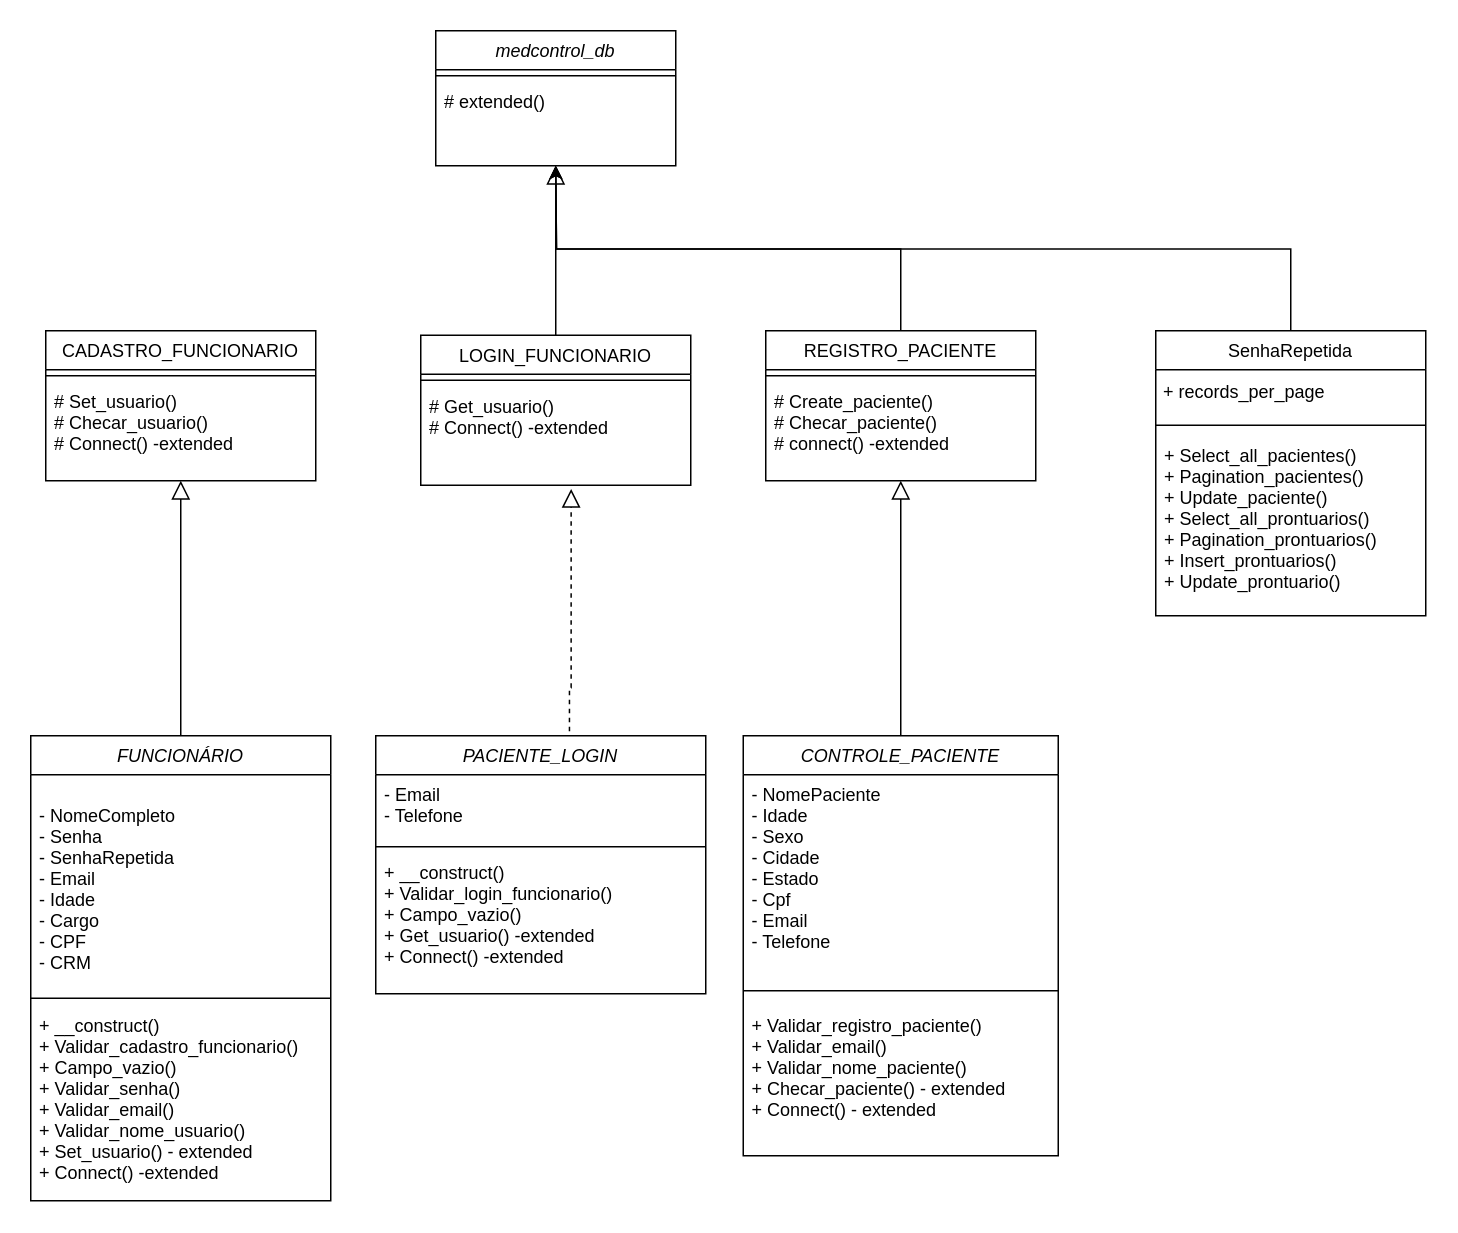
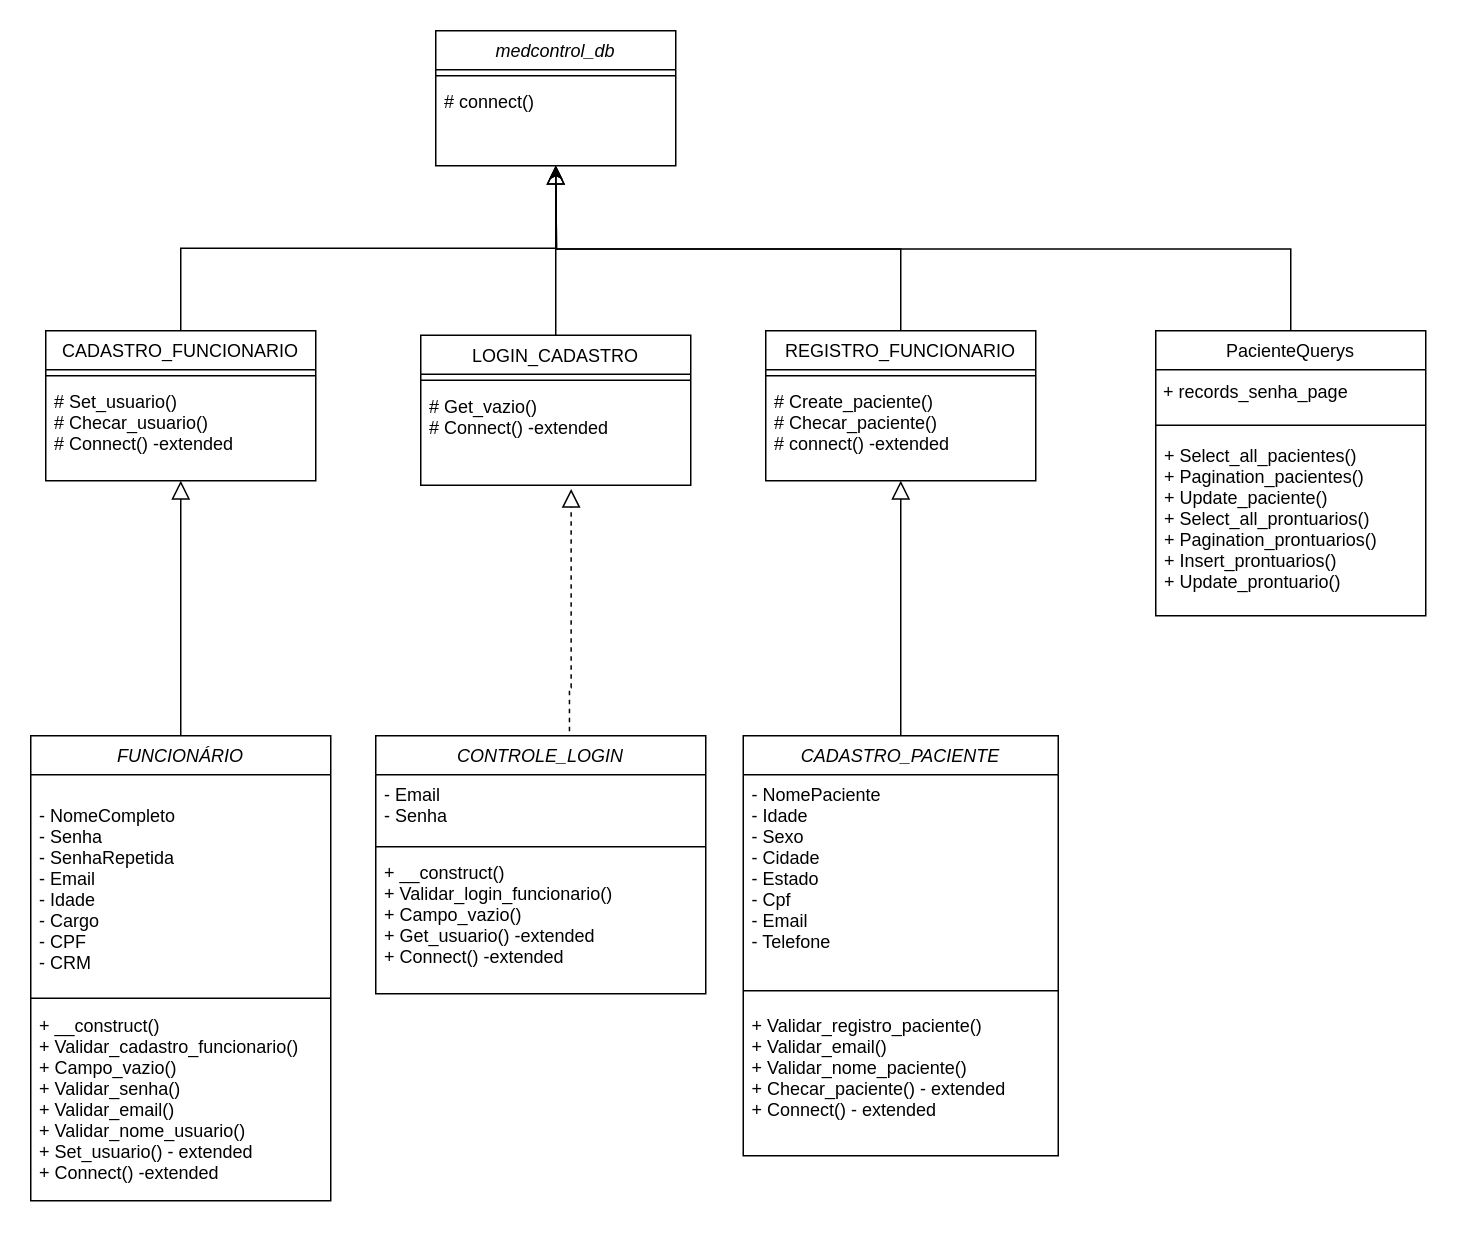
node "# extended()": label "# extended()" -> "# connect()"
edge "CADASTRO_FUNCIONARIO" -> "medcontrol_db": added
node "REGISTRO_PACIENTE": label "REGISTRO_PACIENTE" -> "REGISTRO_FUNCIONARIO"
node "SenhaRepetida": label "SenhaRepetida" -> "PacienteQuerys"
node "LOGIN_FUNCIONARIO": label "LOGIN_FUNCIONARIO" -> "LOGIN_CADASTRO"
node "+ records_per_page": label "+ records_per_page" -> "+ records_senha_page"
node "# Get_usuario() # Connect() -extended": label "# Get_usuario() # Connect() -extended" -> "# Get_vazio() # Connect() -extended"
node "PACIENTE_LOGIN": label "PACIENTE_LOGIN" -> "CONTROLE_LOGIN"
node "CONTROLE_PACIENTE": label "CONTROLE_PACIENTE" -> "CADASTRO_PACIENTE"
node "- Email - Telefone": label "- Email - Telefone" -> "- Email - Senha"
